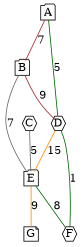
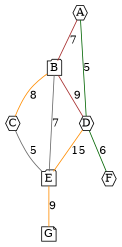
node "A": shape folder -> hexagon
edge "B" -- "C": added, label "8"
edge "D" -- "F": label "1" -> "6"
edge "E" -- "F": removed, label "8"
